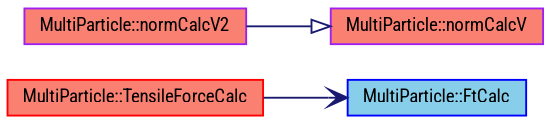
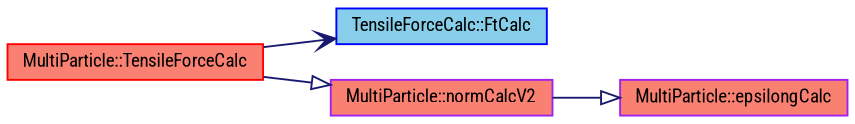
node "MultiParticle::normCalcV": label "MultiParticle::normCalcV" -> "MultiParticle::epsilongCalc"
edge "MultiParticle::TensileForceCalc" -> "MultiParticle::normCalcV2": added
node "MultiParticle::FtCalc": label "MultiParticle::FtCalc" -> "TensileForceCalc::FtCalc"
